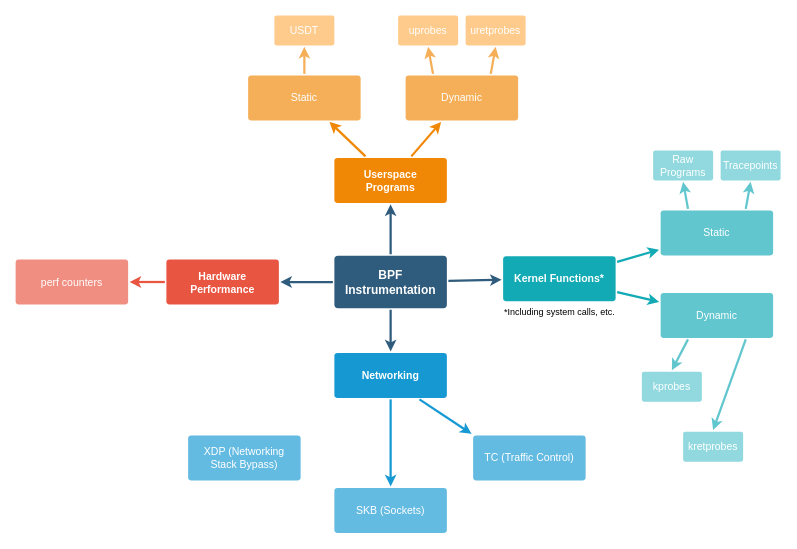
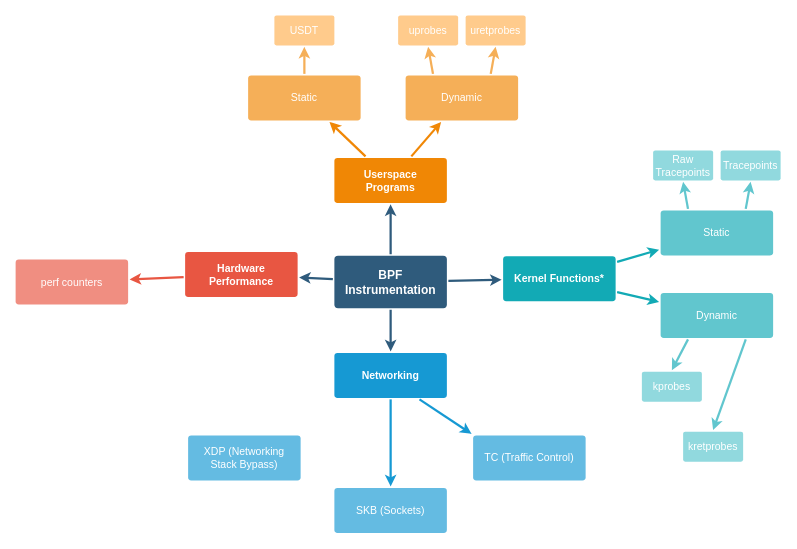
node "Raw Programs": label "Raw Programs" -> "Raw Tracepoints"
node "Hardware Performance": moved (222, 282) -> (241, 275)
node "*Including system calls, etc.": removed
